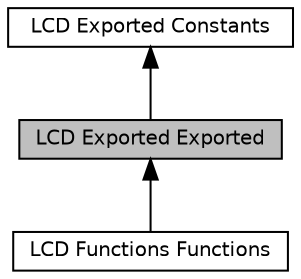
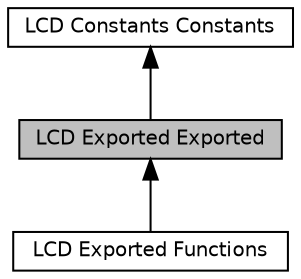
node "LCD Exported Constants": label "LCD Exported Constants" -> "LCD Constants Constants"
node "LCD Functions Functions": label "LCD Functions Functions" -> "LCD Exported Functions"
